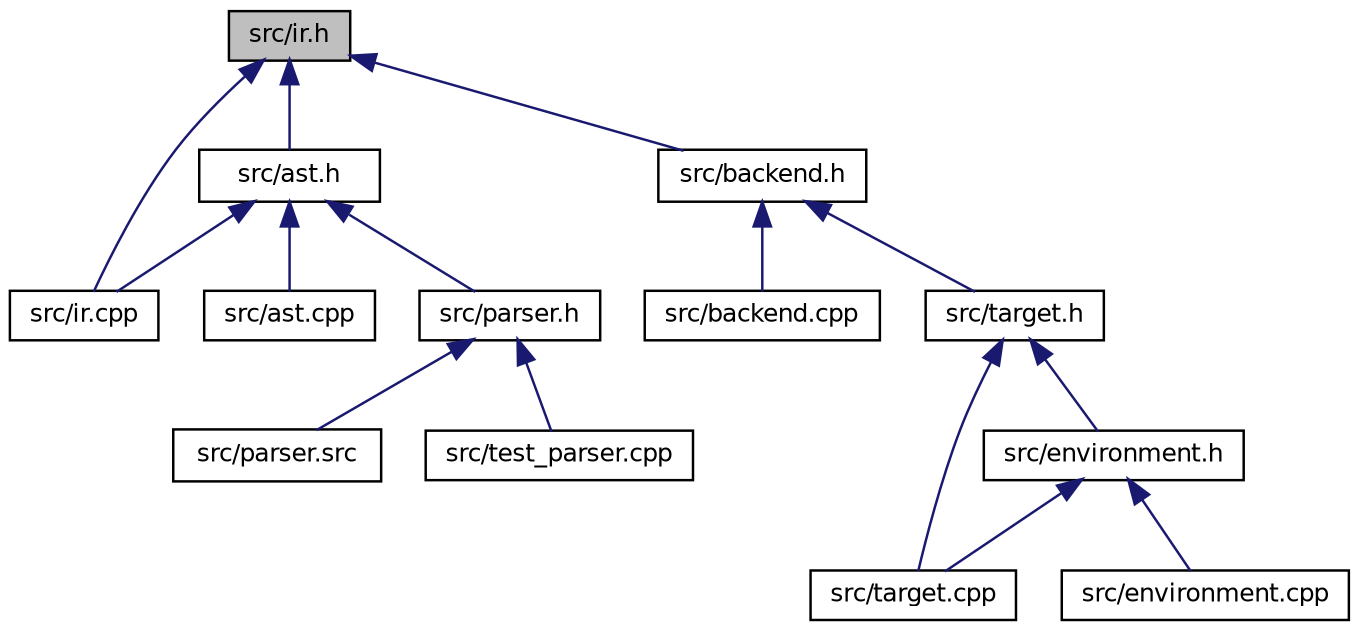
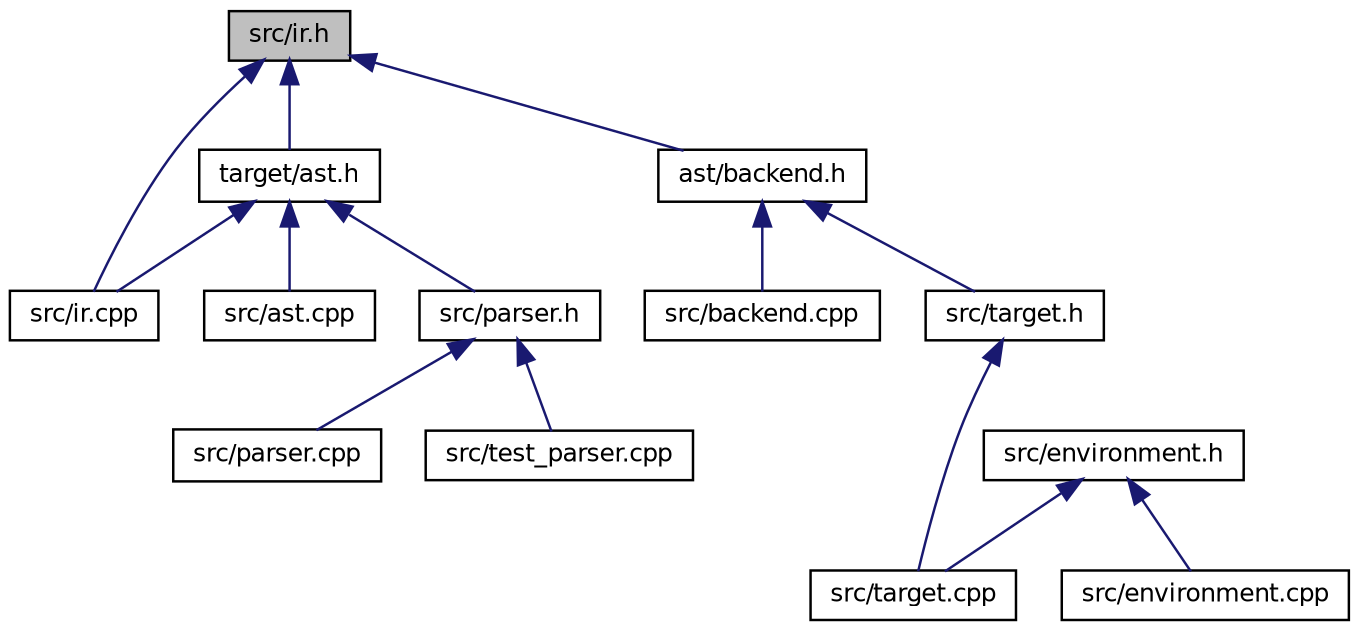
node "src/ast.h": label "src/ast.h" -> "target/ast.h"
node "src/backend.h": label "src/backend.h" -> "ast/backend.h"
edge "src/environment.h" -> "src/target.h": removed
node "src/parser.src": label "src/parser.src" -> "src/parser.cpp"
